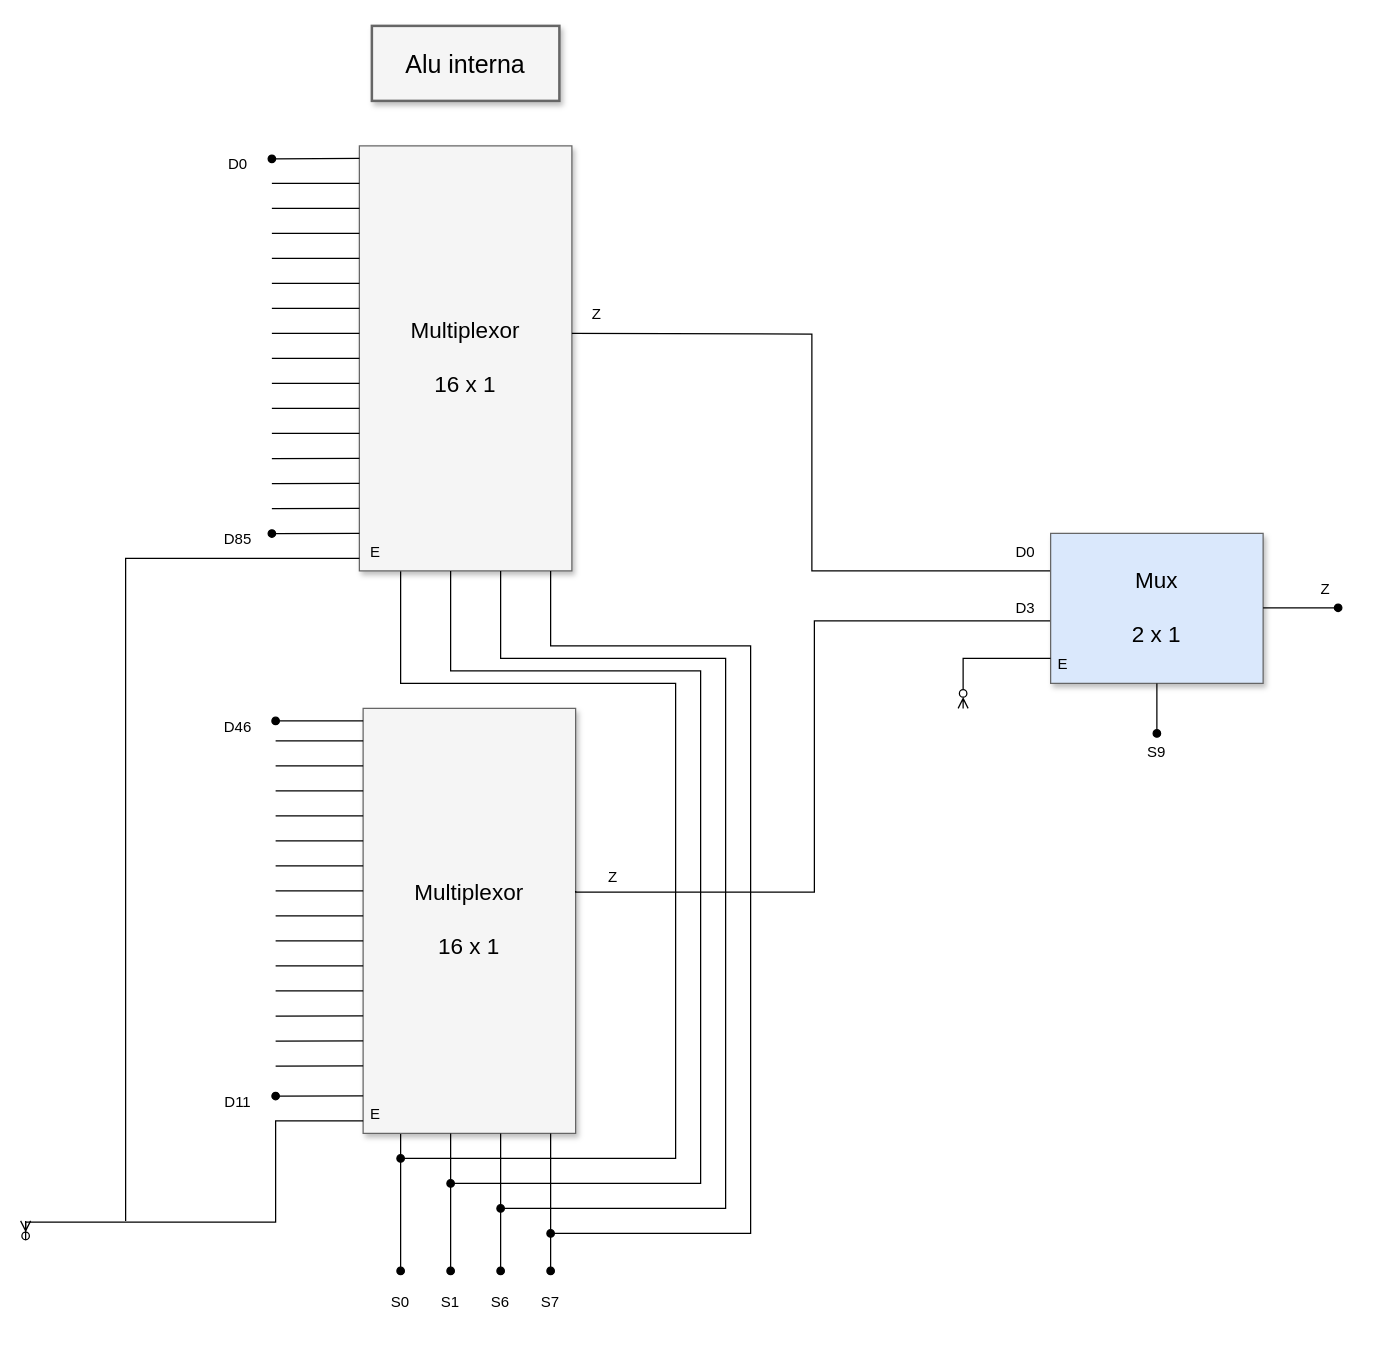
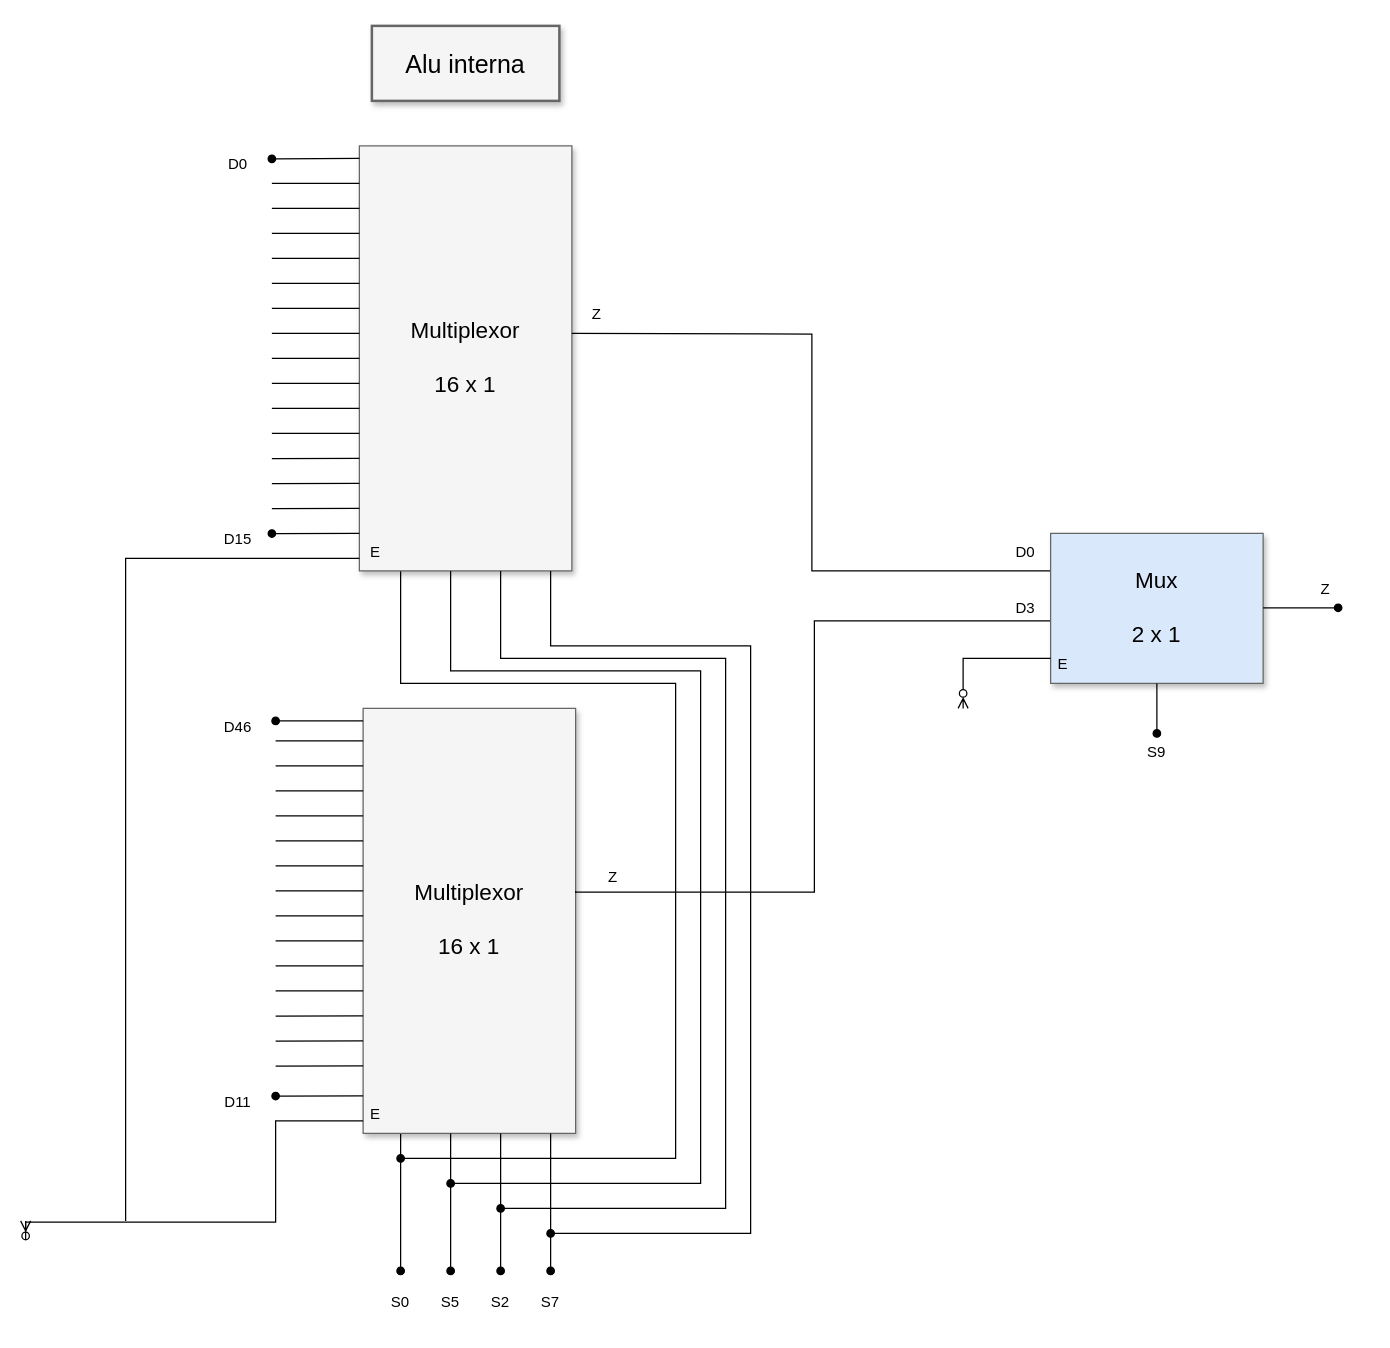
node "D85": label "D85" -> "D15"
node "S1": label "S1" -> "S5"
node "S6": label "S6" -> "S2"
